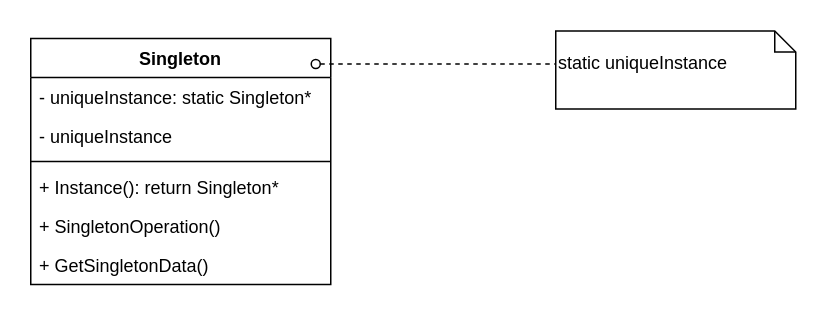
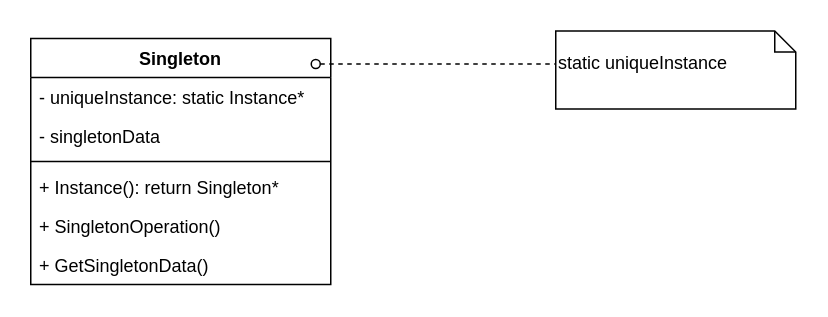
node "- uniqueInstance: static Singleton*": label "- uniqueInstance: static Singleton*" -> "- uniqueInstance: static Instance*"
node "- uniqueInstance": label "- uniqueInstance" -> "- singletonData"
